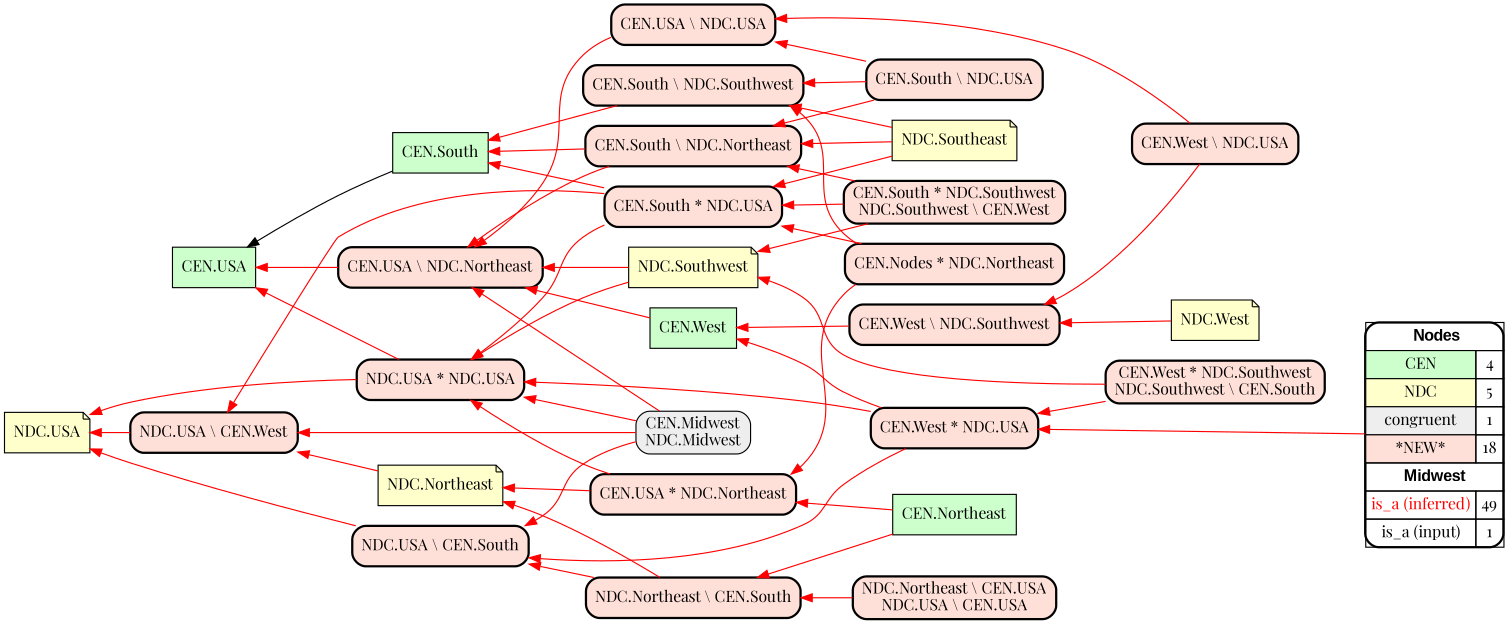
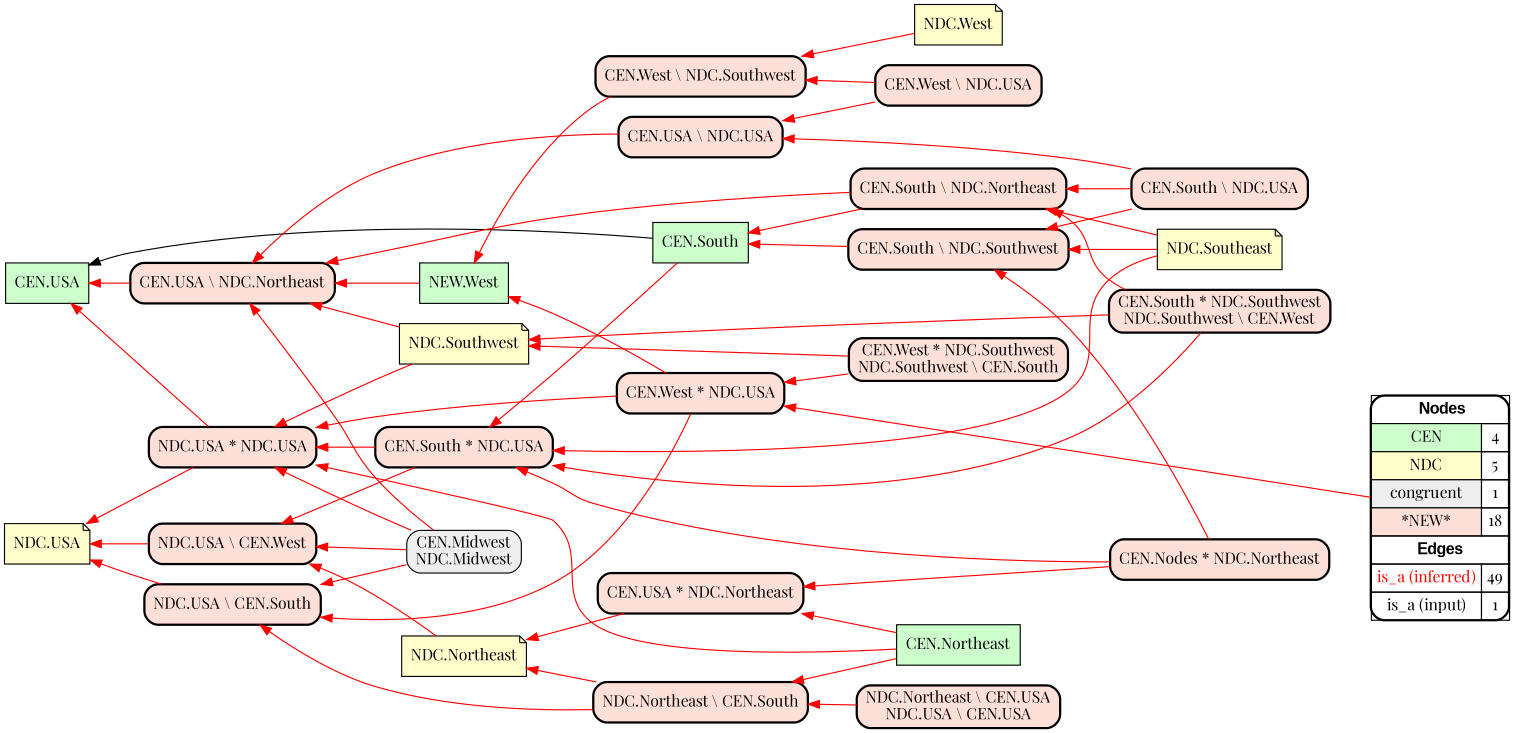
edge "CEN.South * NDC.USA" -> "CEN.South": reversed
node "CEN.West": label "CEN.West" -> "NEW.West"
edge "CEN.USA * NDC.Northeast" -> "NDC.USA * NDC.USA": now "CEN.Northeast" -> "NDC.USA * NDC.USA"
node "Nodes": text "Midwest" -> "Edges"
